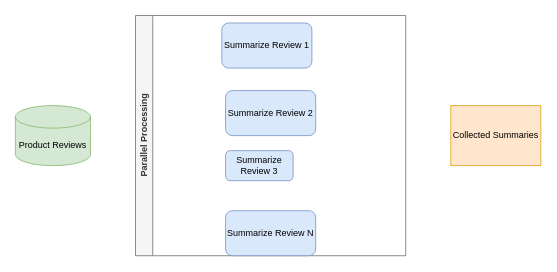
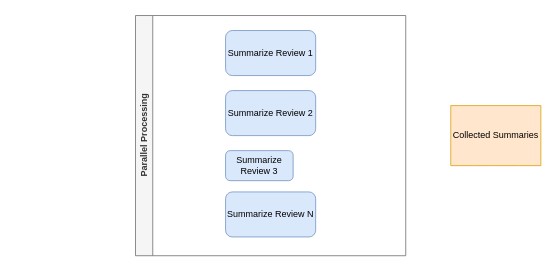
node "Summarize Review 1": moved (267, 45) -> (270, 53)
node "Product Reviews": removed
edge "Product Reviews" -> "Parallel Processing": removed
node "Summarize Review N": moved (270, 233) -> (270, 214)
